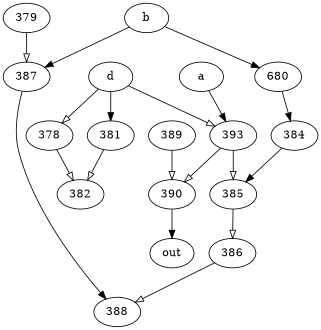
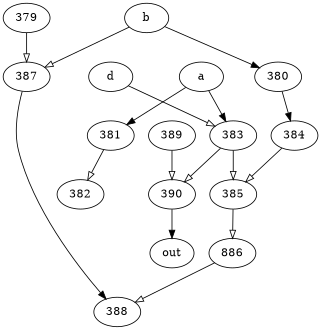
edge "b" -> "387": arrowhead normal -> onormal
node "680": label "680" -> "380"
edge "d" -> "381": now "a" -> "381"
node "378": removed
node "393": label "393" -> "383"
edge "384" -> "385": arrowhead normal -> onormal
node "386": label "386" -> "886"
